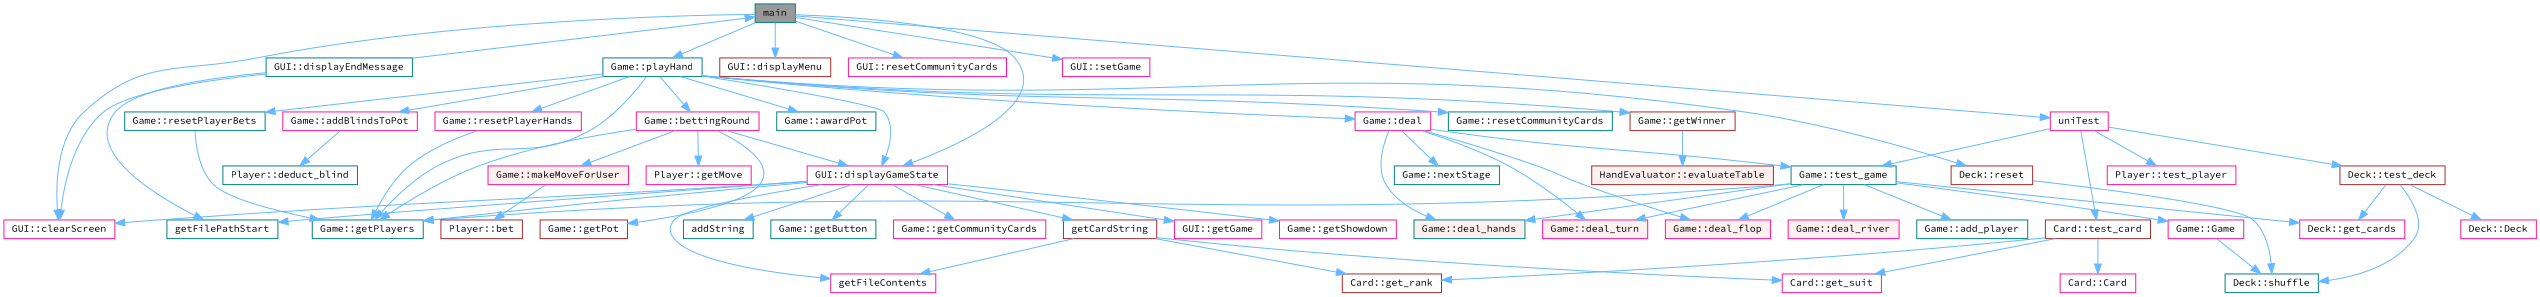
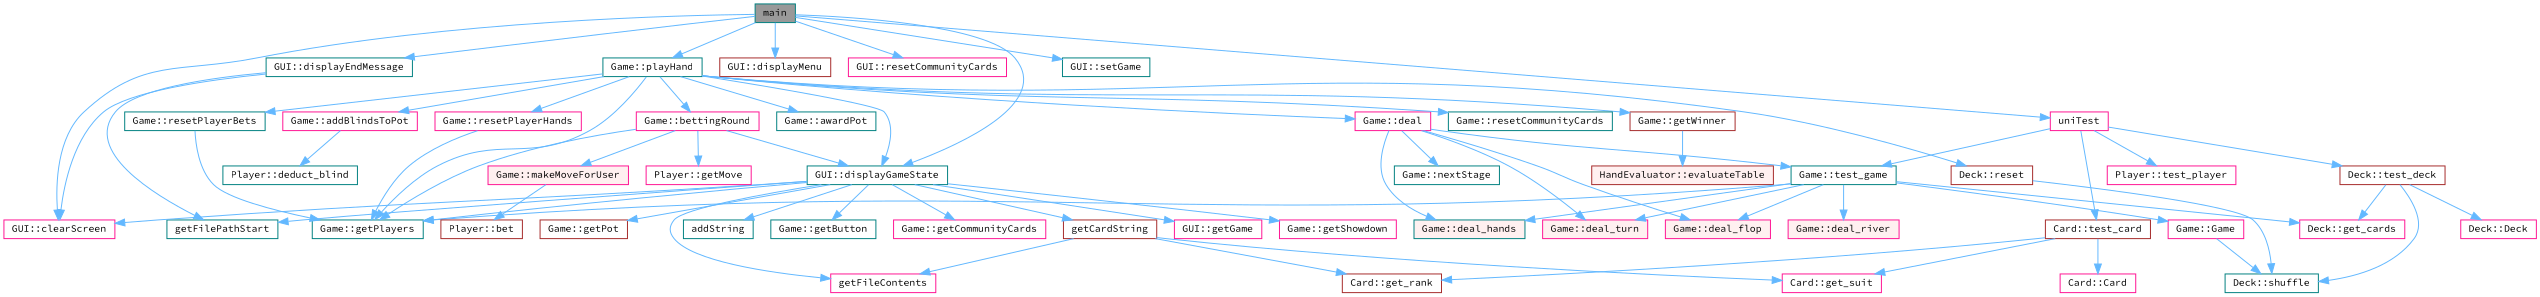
edge "GUI::displayEndMessage" -> "main": reversed
node "GUI::setGame": color deeppink -> teal
edge "Game::bettingRound" -> "Game::getPot": now "GUI::displayGameState" -> "Game::getPot"
node "GUI::displayGameState": color deeppink -> teal
node "Game::add_player": removed
